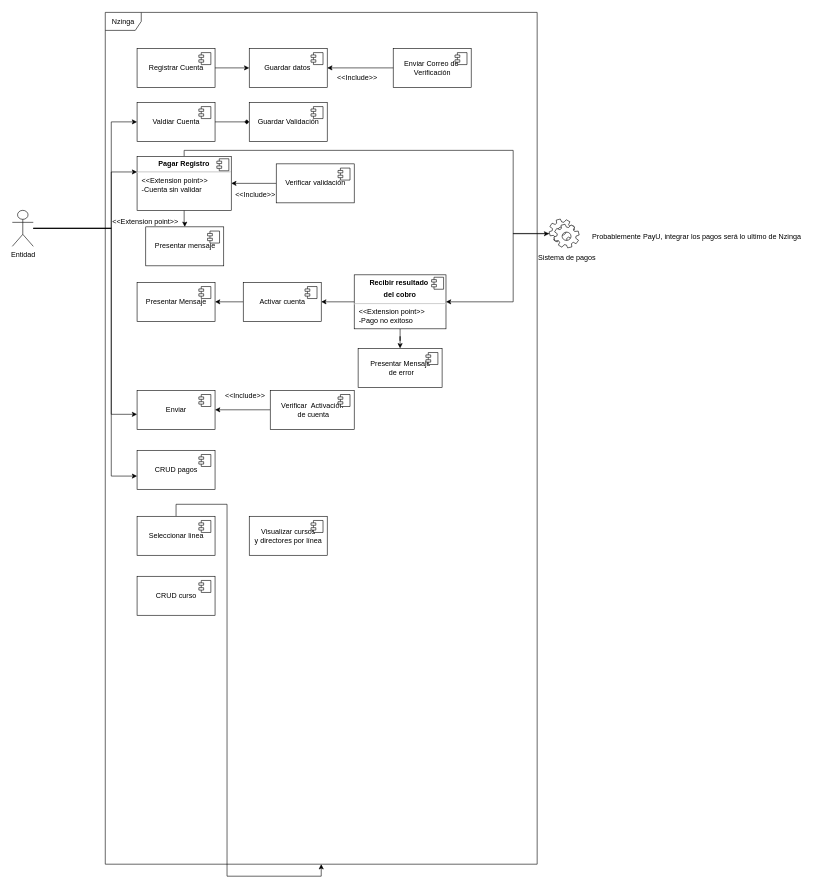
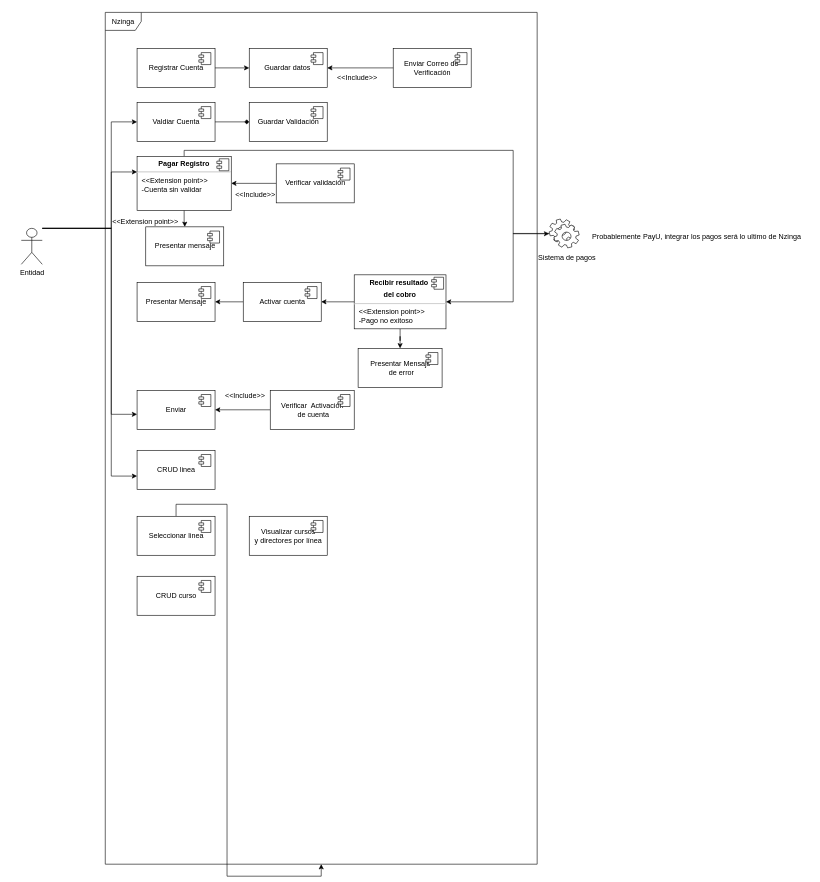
node "Entidad": moved (23, 228) -> (32, 246)
node "CRUD pagos": label "CRUD pagos" -> "CRUD linea"
